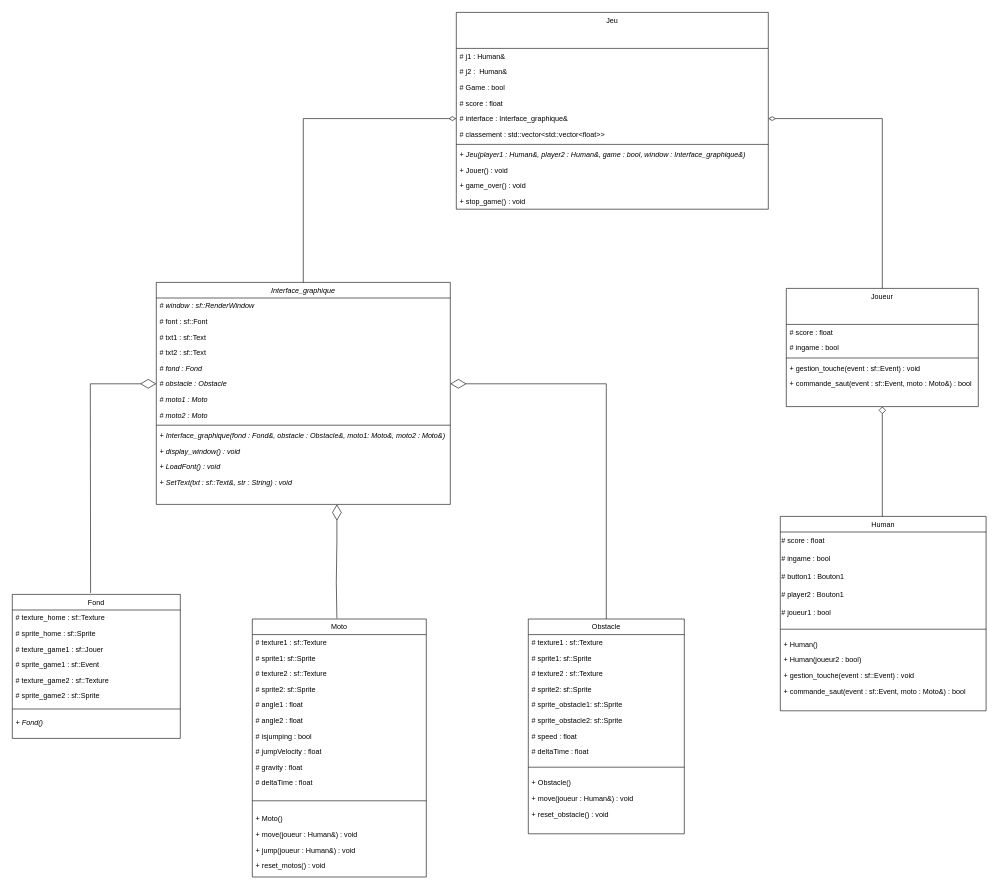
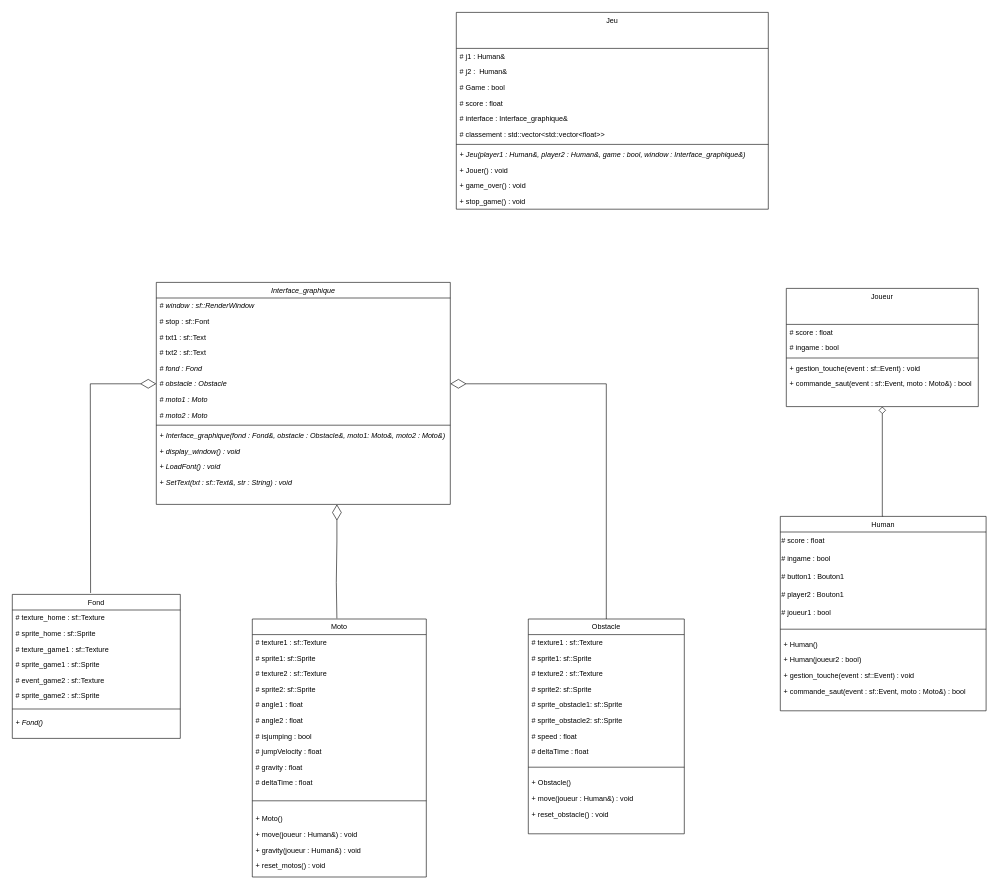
edge "Interface_graphique" -> "# interface : Interface_graphique&": removed
edge "Joueur" -> "# interface : Interface_graphique&": removed
node "# font : sf::Font": label "# font : sf::Font" -> "# stop : sf::Font"
node "# texture_game1 : sf::Jouer": label "# texture_game1 : sf::Jouer" -> "# texture_game1 : sf::Texture"
node "# sprite_game1 : sf::Event": label "# sprite_game1 : sf::Event" -> "# sprite_game1 : sf::Sprite"
node "# texture_game2 : sf::Texture": label "# texture_game2 : sf::Texture" -> "# event_game2 : sf::Texture"
node "+ jump(joueur : Human&) : void": label "+ jump(joueur : Human&) : void" -> "+ gravity(joueur : Human&) : void"
